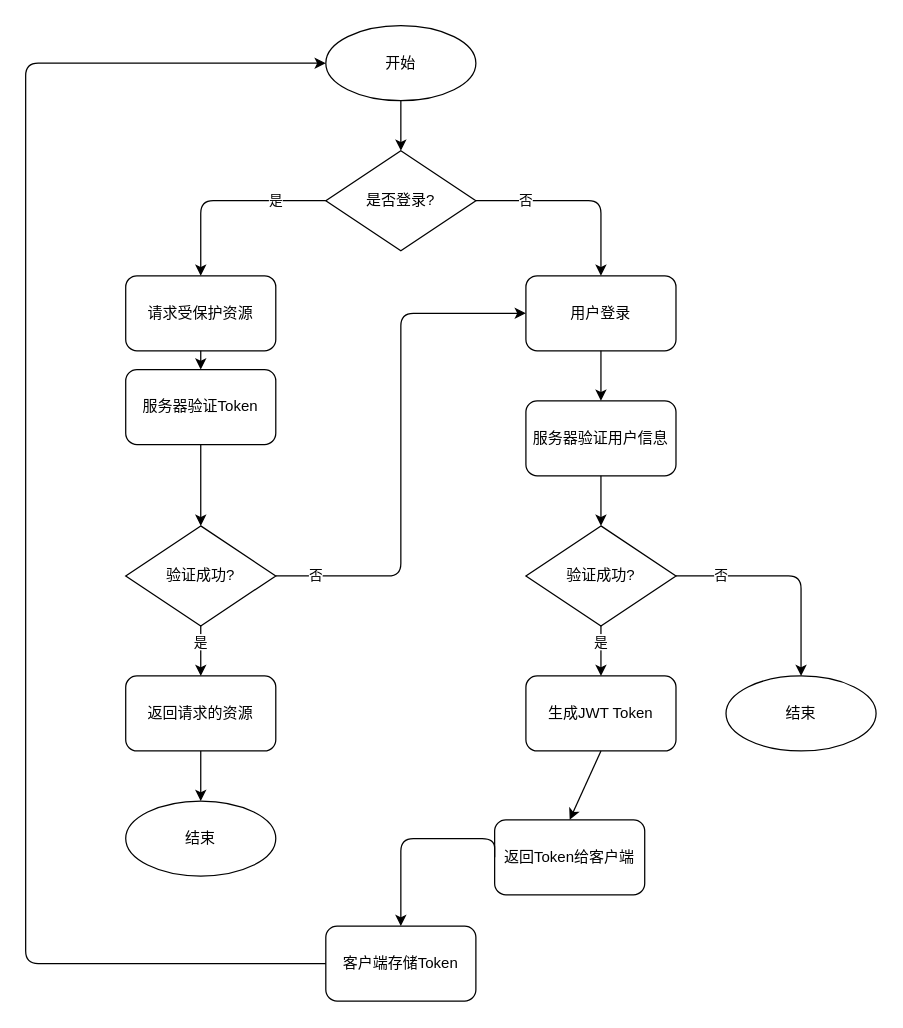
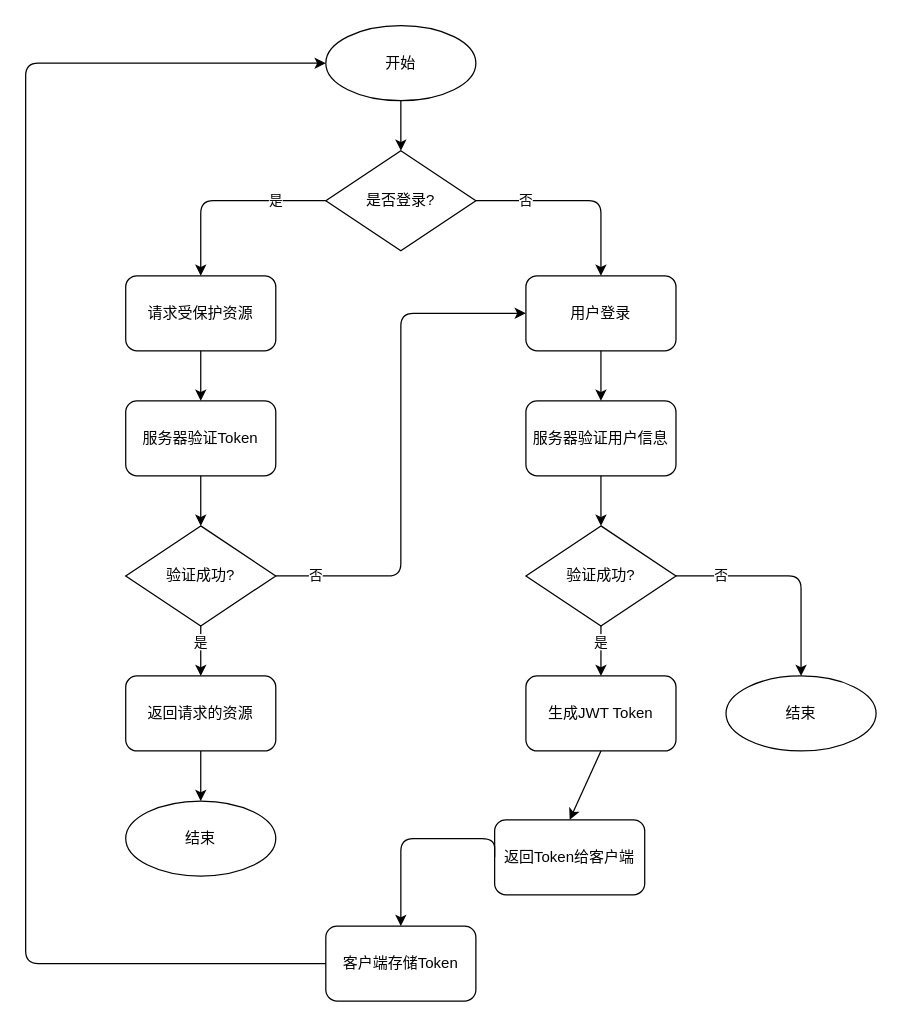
node "服务器验证Token": moved (201, 407) -> (201, 438)
